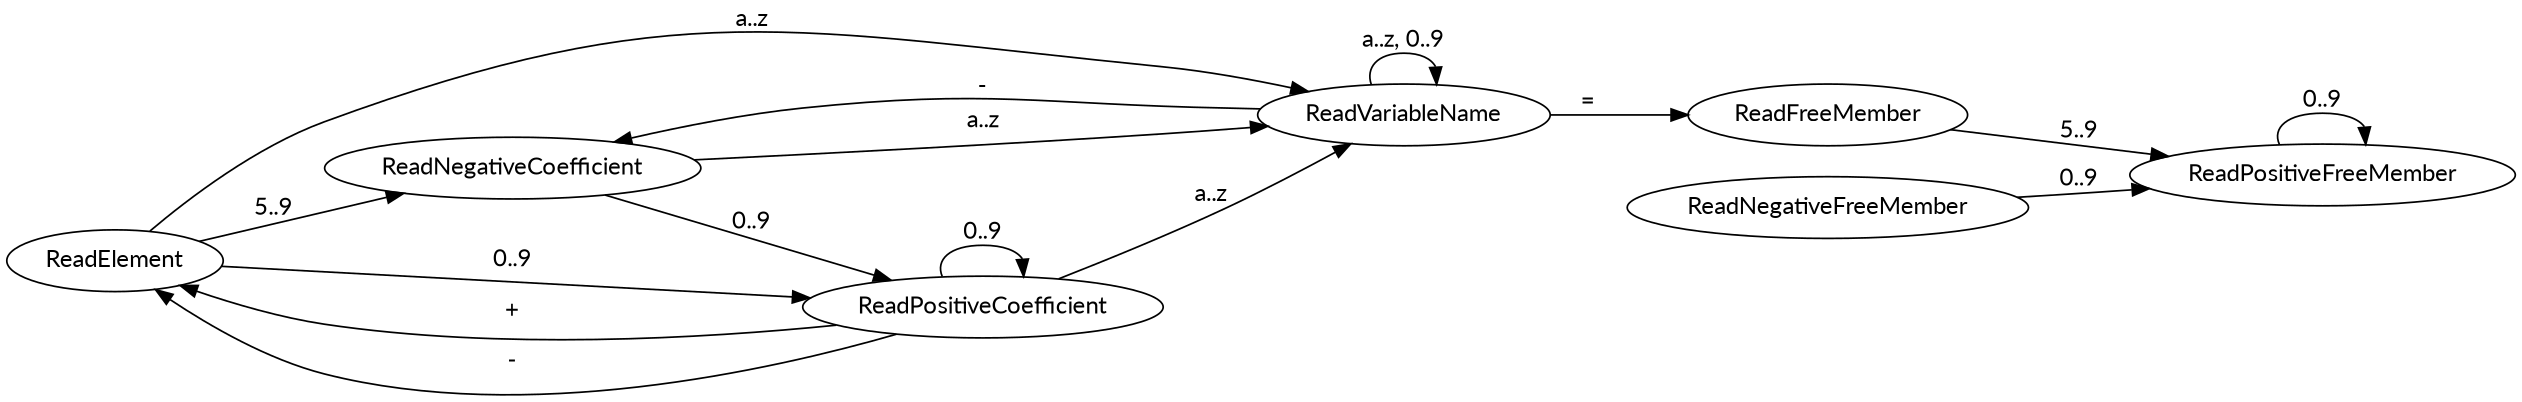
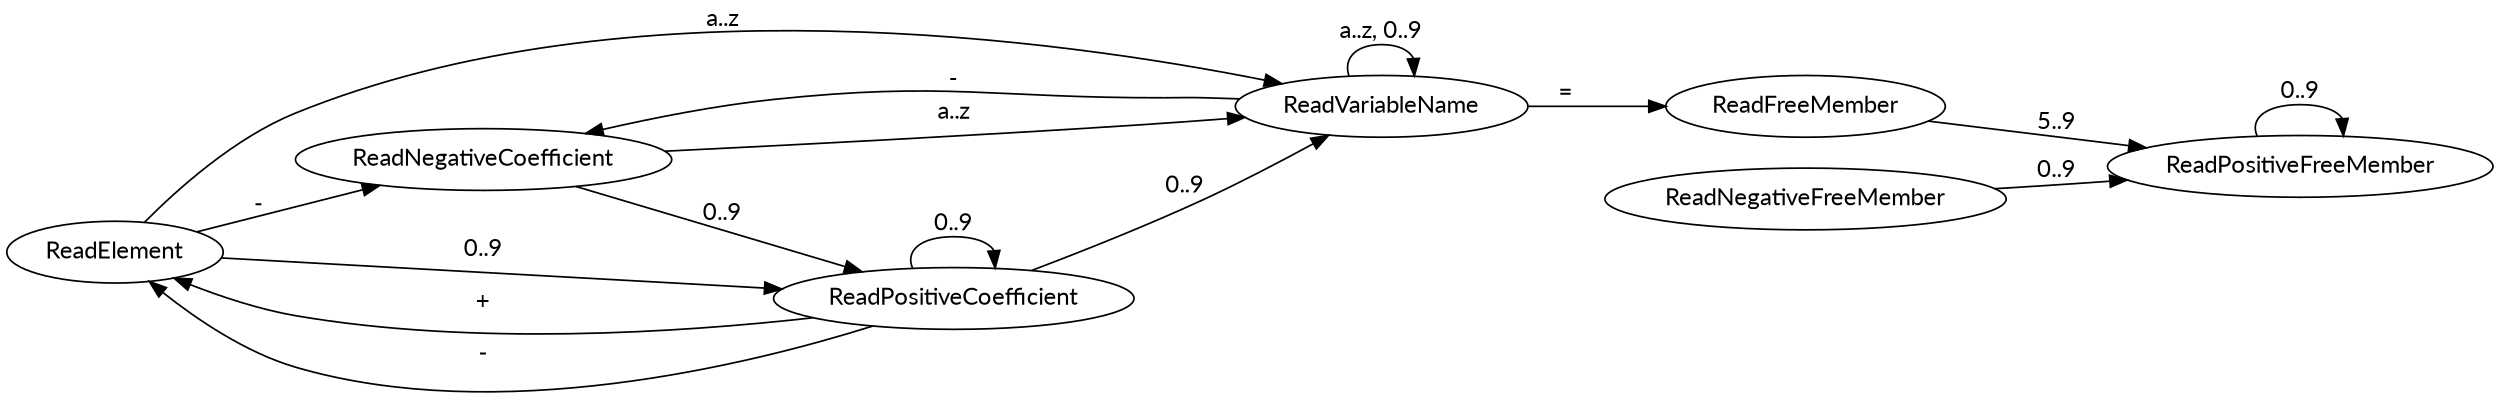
edge "ReadPositiveCoefficient" -> "ReadVariableName": label "a..z" -> "0..9"
edge "ReadElement" -> "ReadNegativeCoefficient": label "5..9" -> "-"
